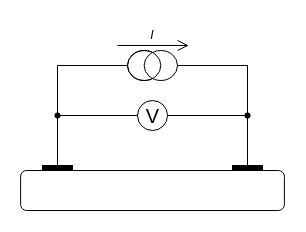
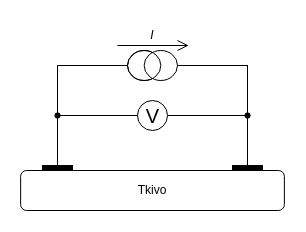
node "Tkivo": added
